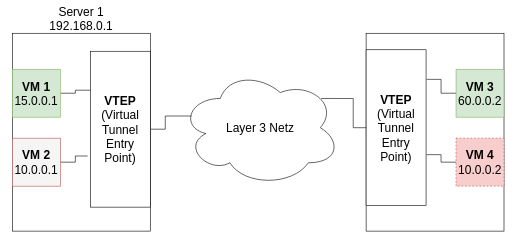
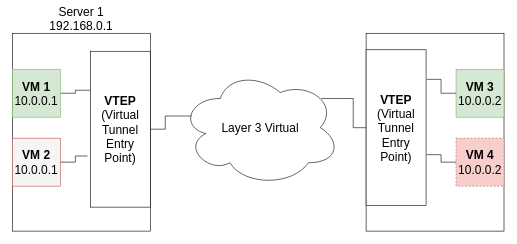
node "VM 1 15.0.0.1": label "VM 1 15.0.0.1" -> "VM 1 10.0.0.1"
node "VM 3 60.0.0.2": label "VM 3 60.0.0.2" -> "VM 3 10.0.0.2"
node "Layer 3 Netz": label "Layer 3 Netz" -> "Layer 3 Virtual"
